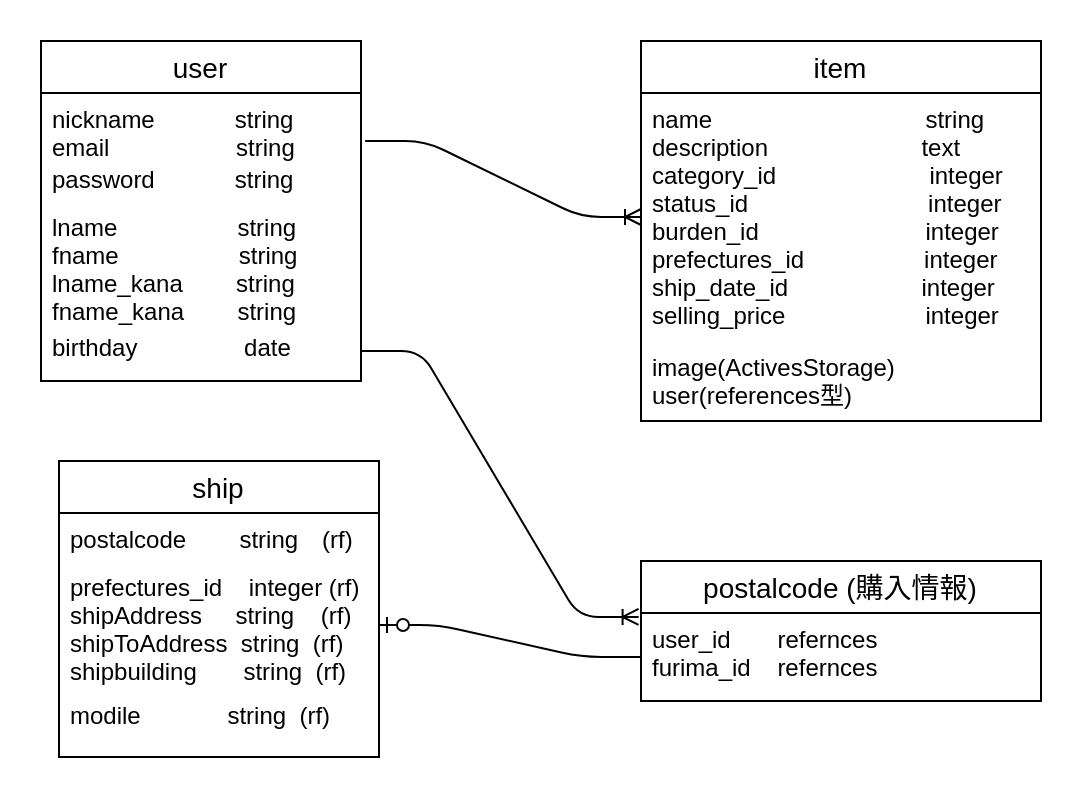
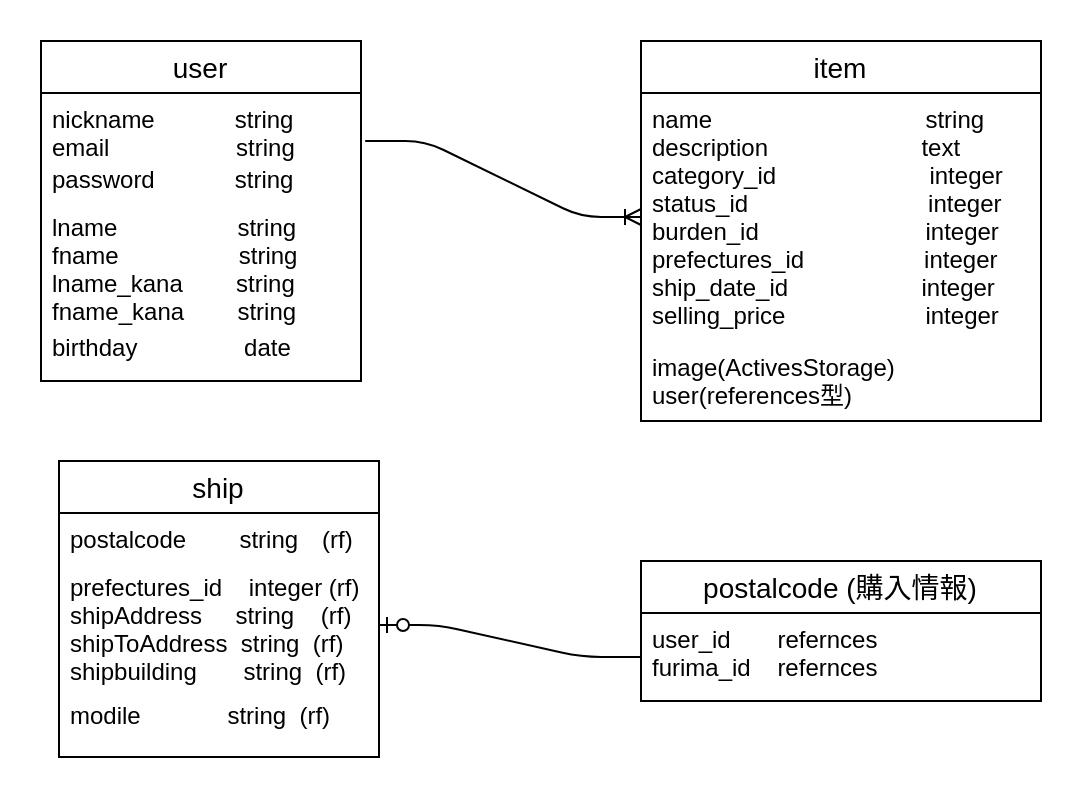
edge "birthday date" -> "user_id refernces furima_id refernces": removed
